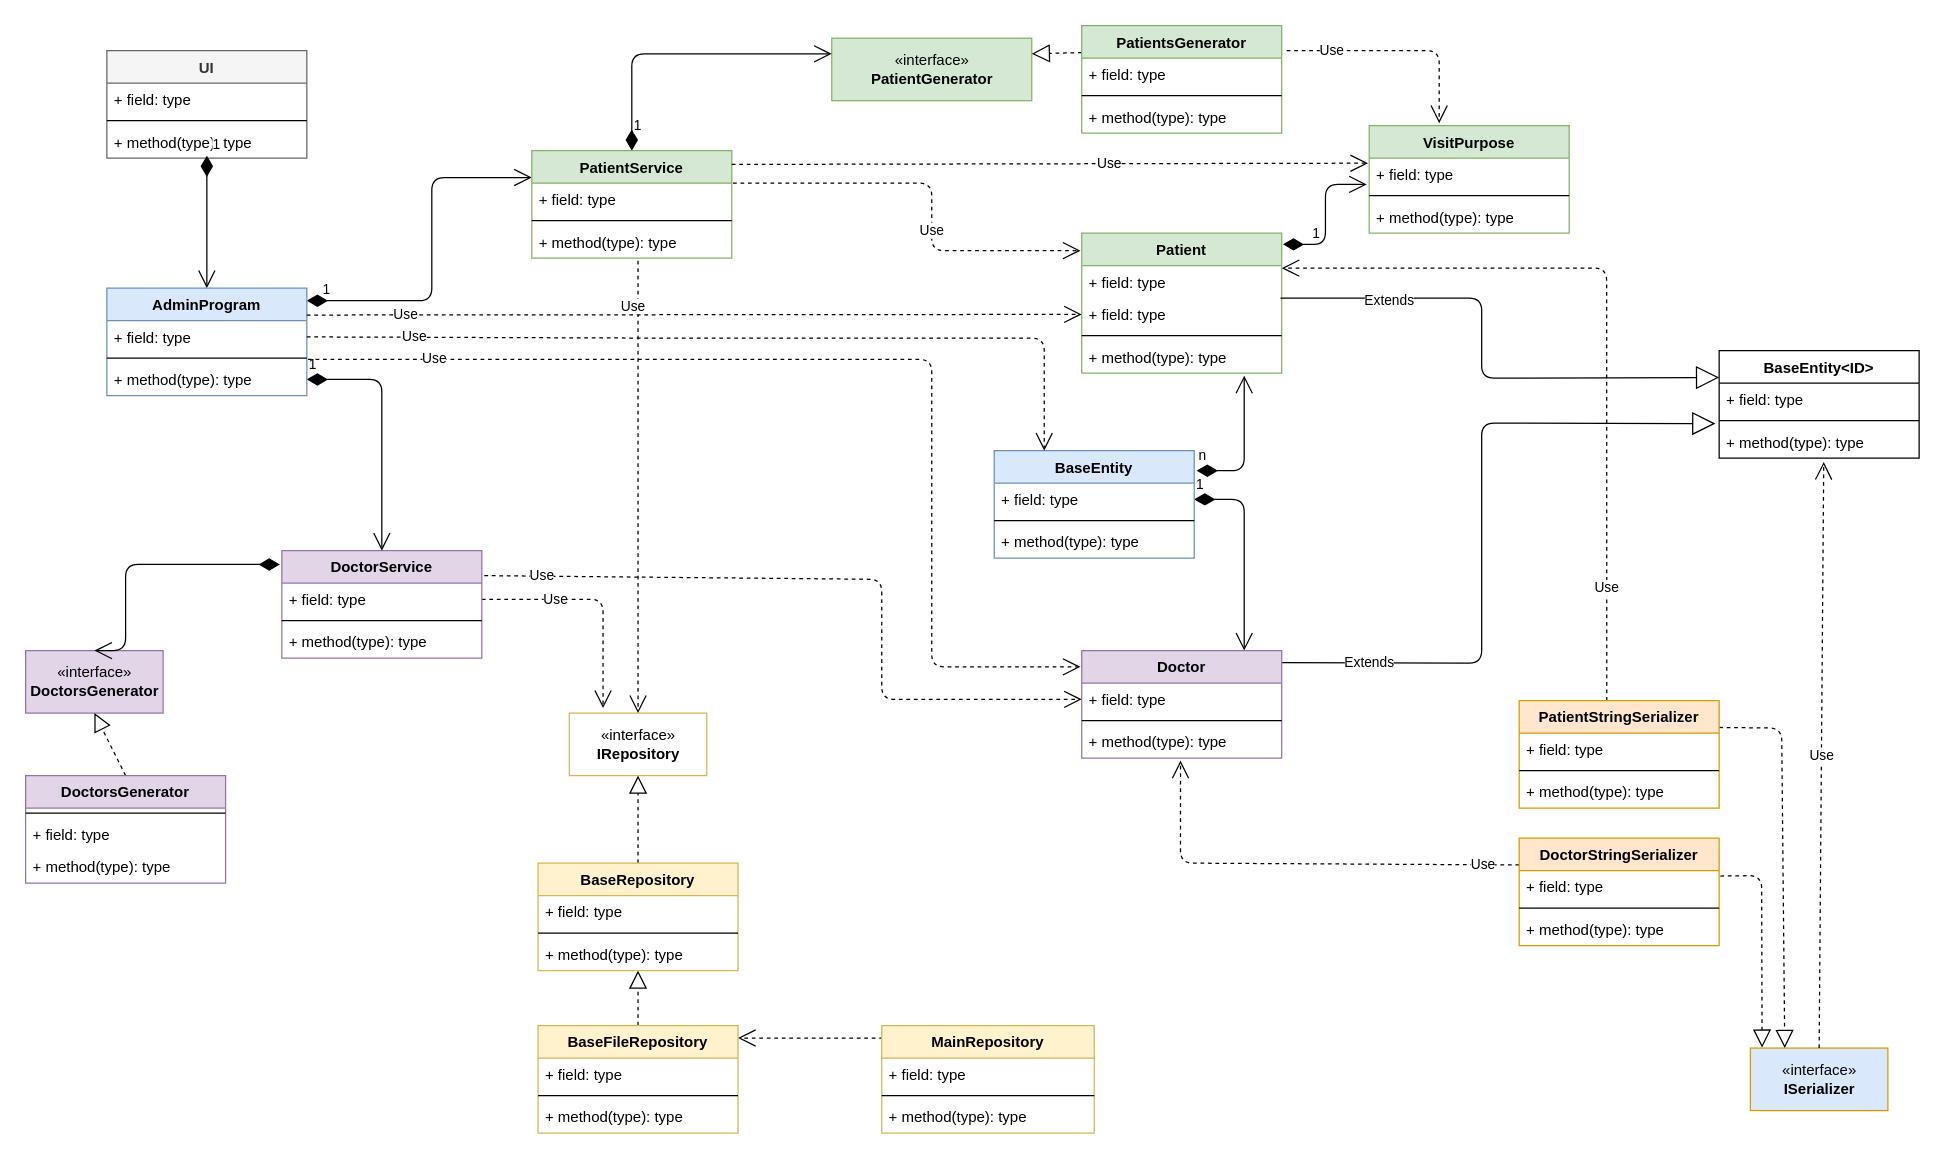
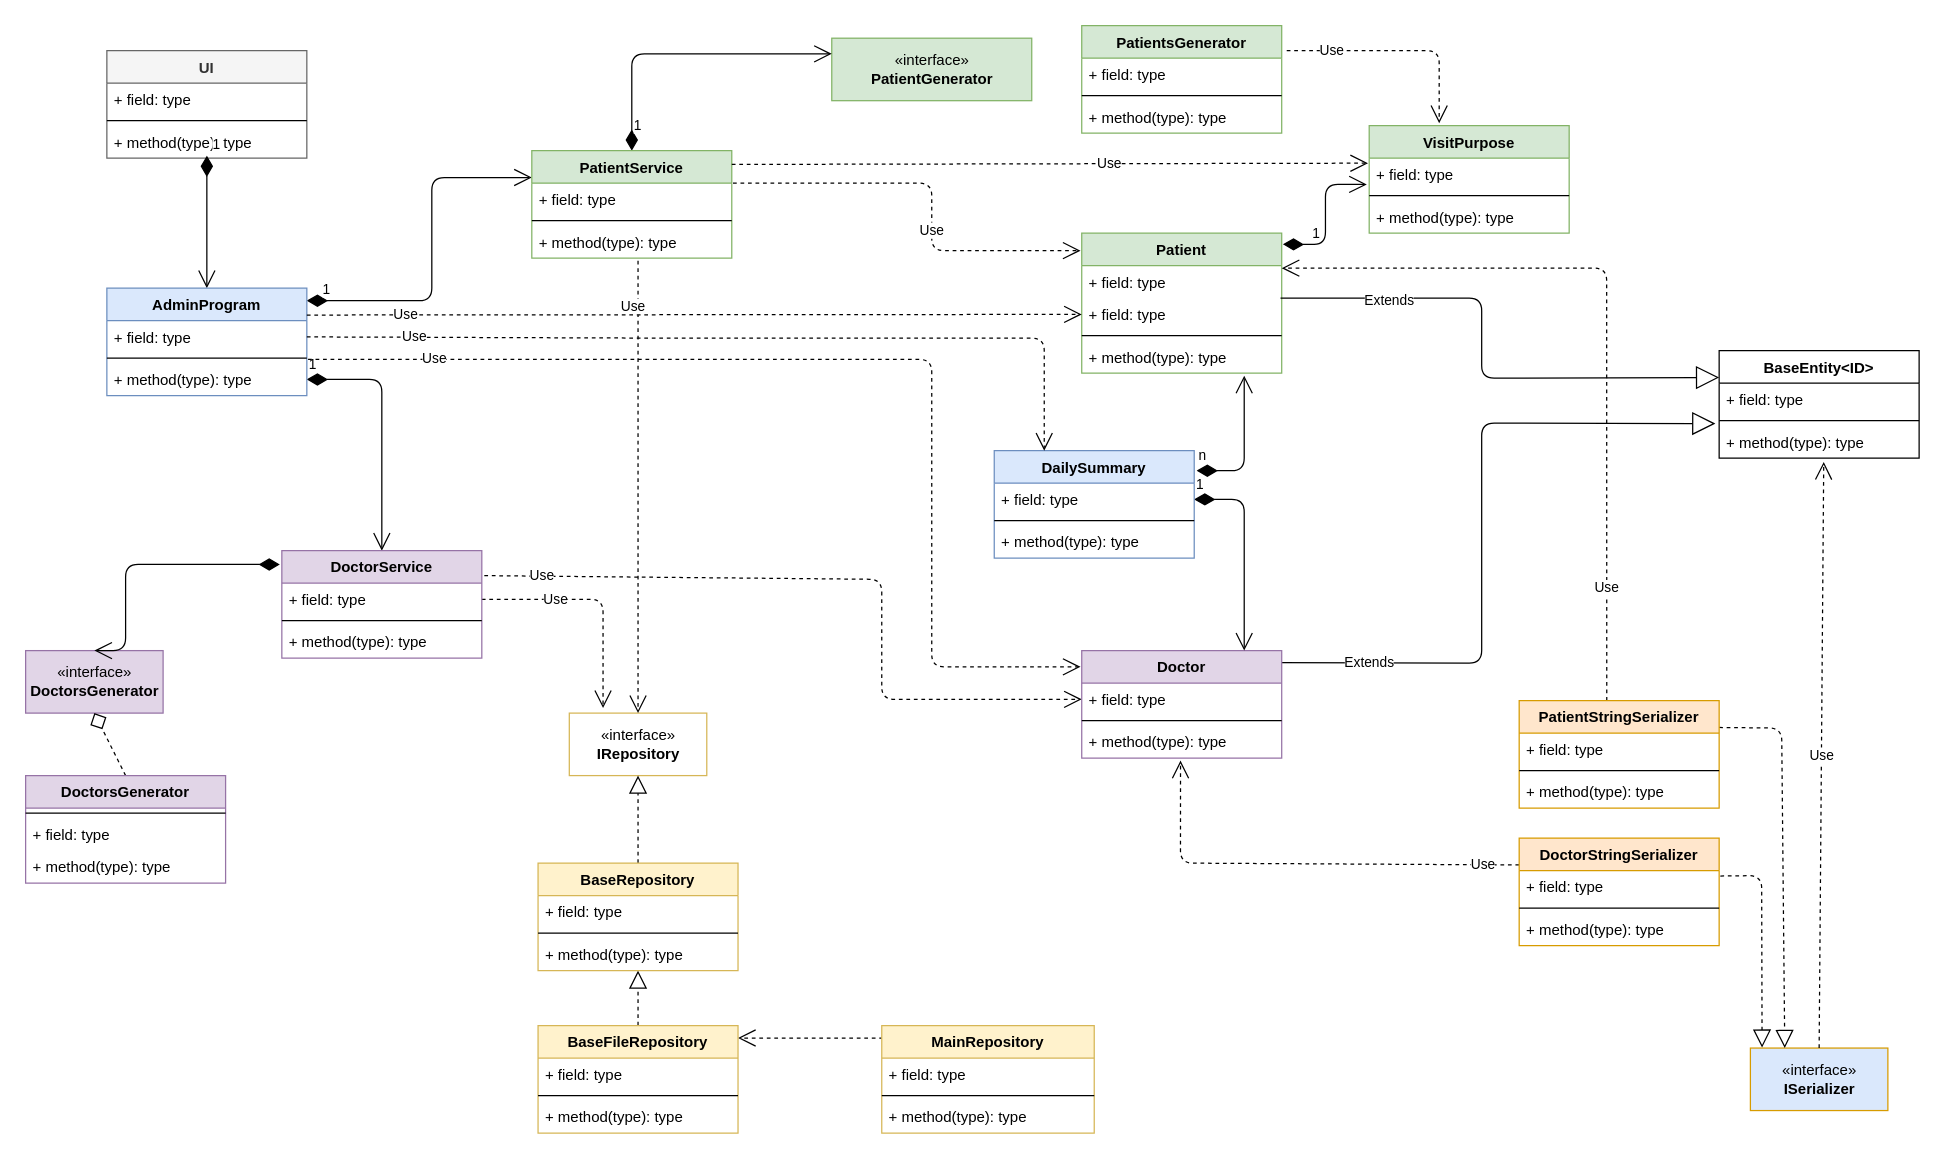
edge "PatientsGenerator" -> "«interface» PatientGenerator": removed
node "BaseEntity": label "BaseEntity" -> "DailySummary"
edge "DoctorsGenerator" -> "«interface» DoctorsGenerator": arrowhead block -> diamond
